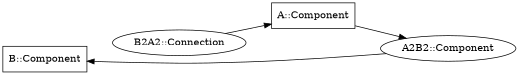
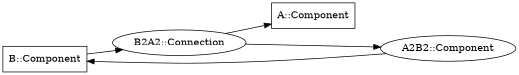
edge "A::Component" -> "A2B2::Component": now "B2A2::Connection" -> "A2B2::Component"
edge "B::Component" -> "B2A2::Connection": added
